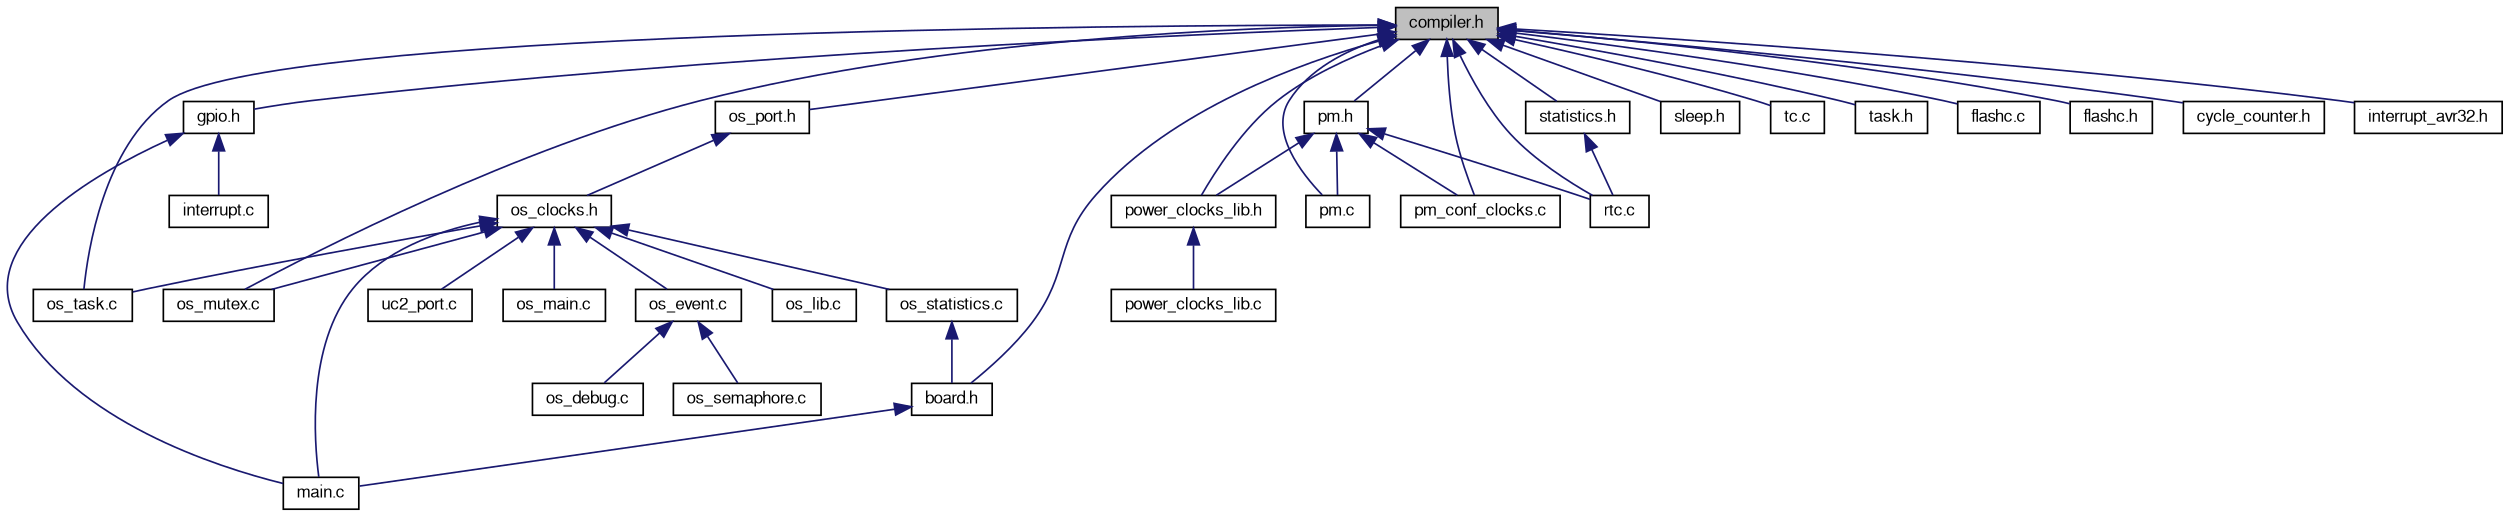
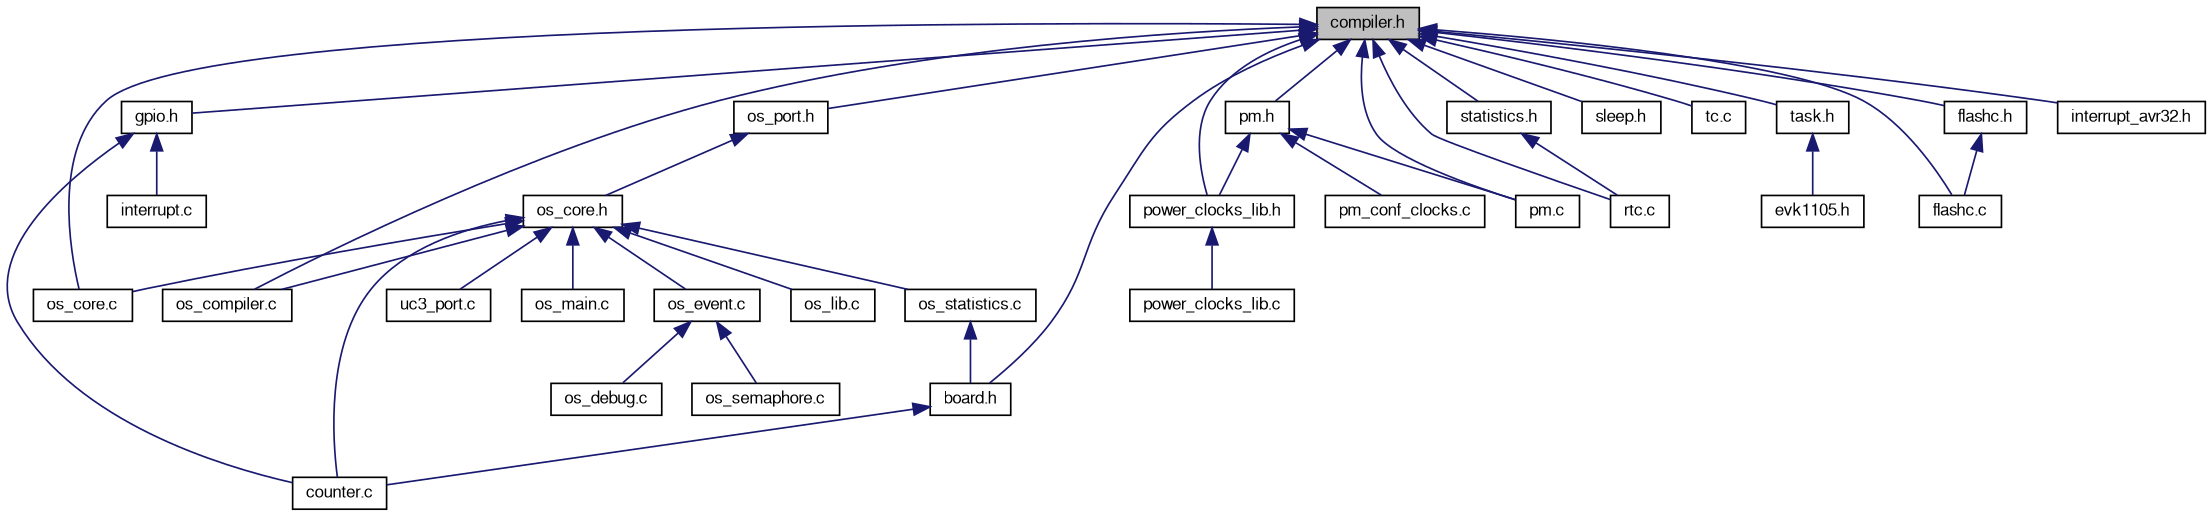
node "cycle_counter.h": removed
edge "pm_conf_clocks.c" -> "compiler.h": removed
edge "rtc.c" -> "pm.h": removed
edge "flashc.c" -> "flashc.h": added
node "os_clocks.h": label "os_clocks.h" -> "os_core.h"
node "evk1105.h": added
node "os_task.c": label "os_task.c" -> "os_core.c"
node "os_mutex.c": label "os_mutex.c" -> "os_compiler.c"
node "uc2_port.c": label "uc2_port.c" -> "uc3_port.c"
node "main.c": label "main.c" -> "counter.c"
